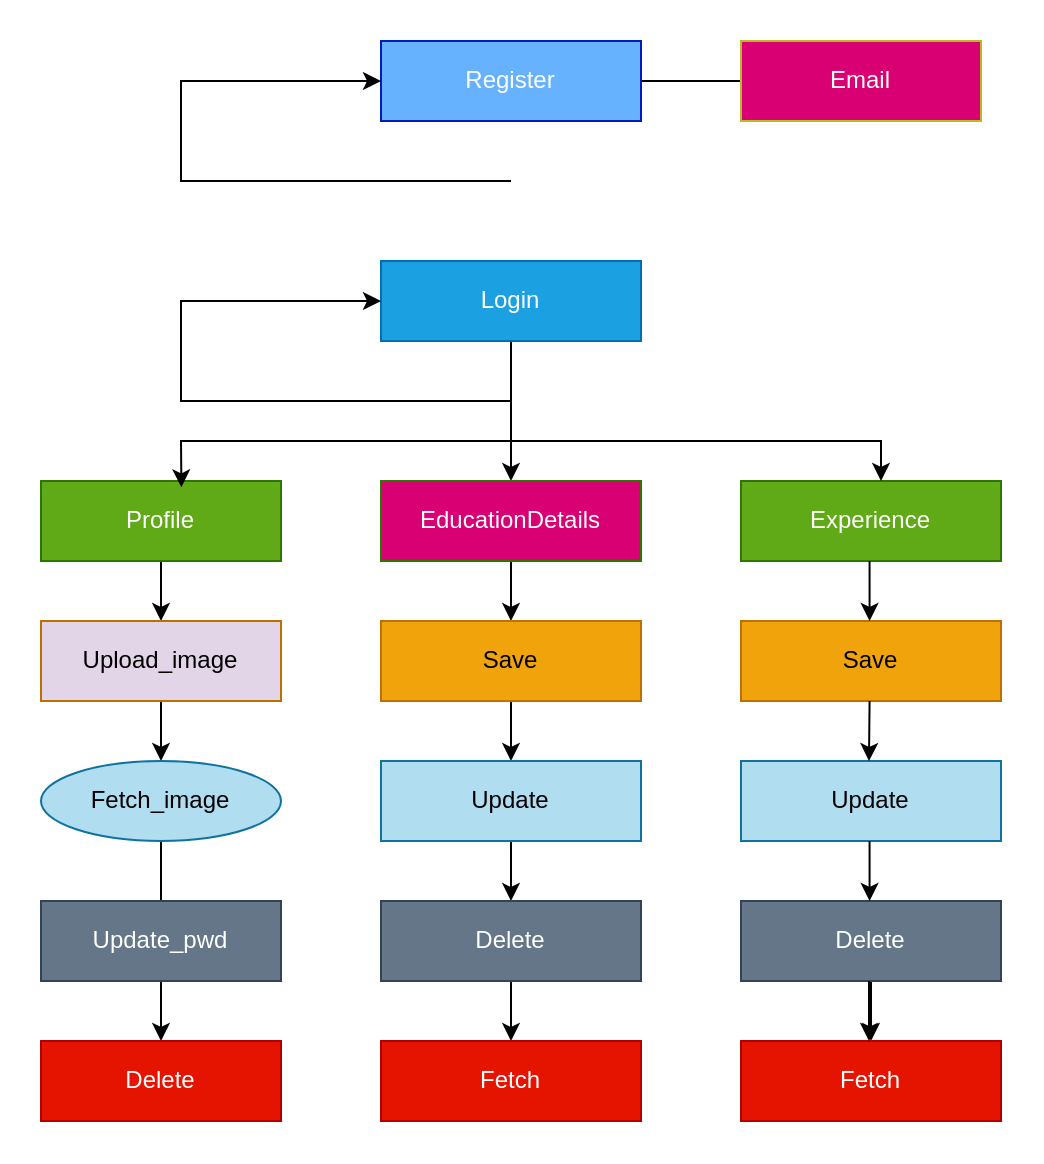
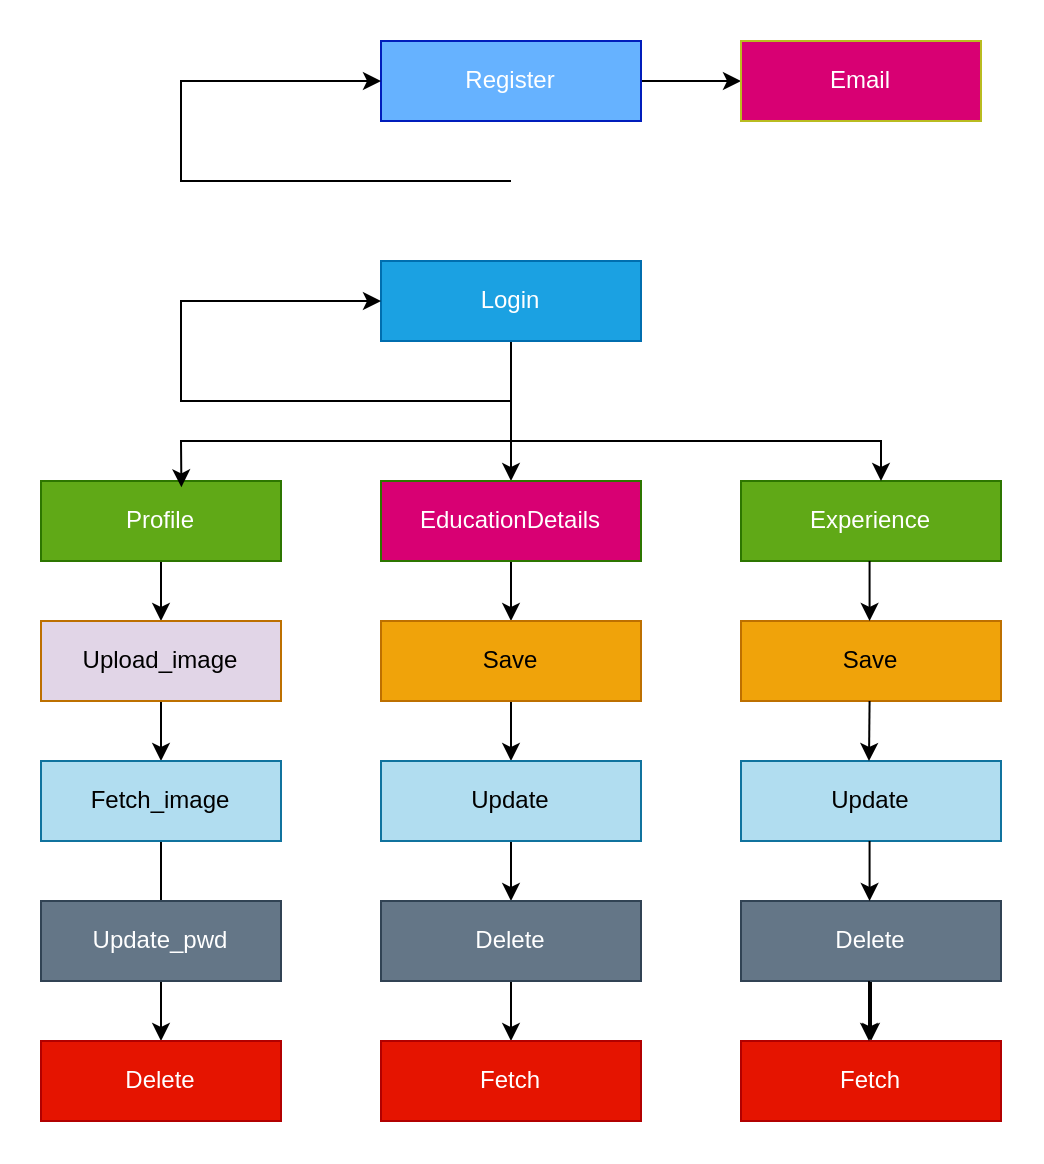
edge "Register" -- "Email": arrowhead none -> classic
node "Fetch_image": shape ellipse -> rectangle
